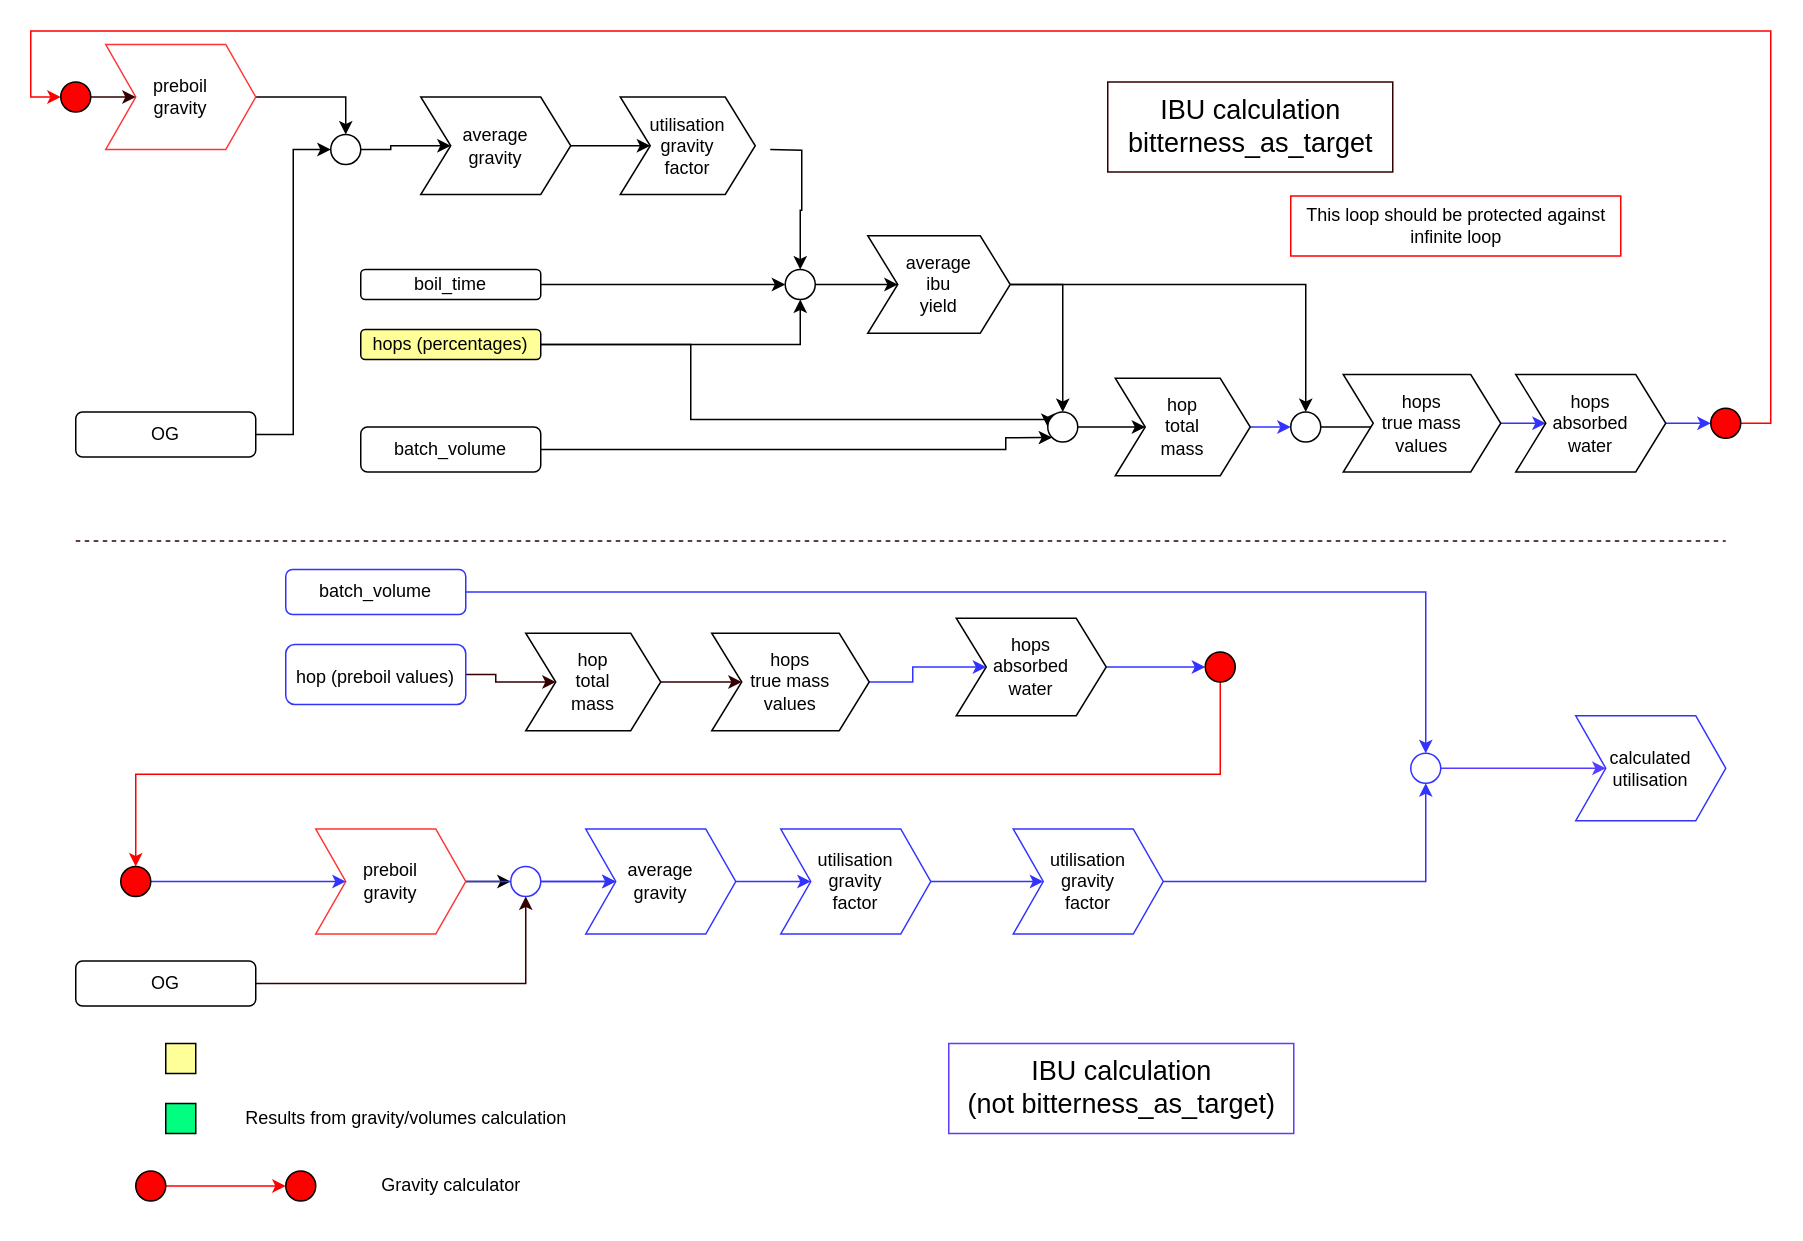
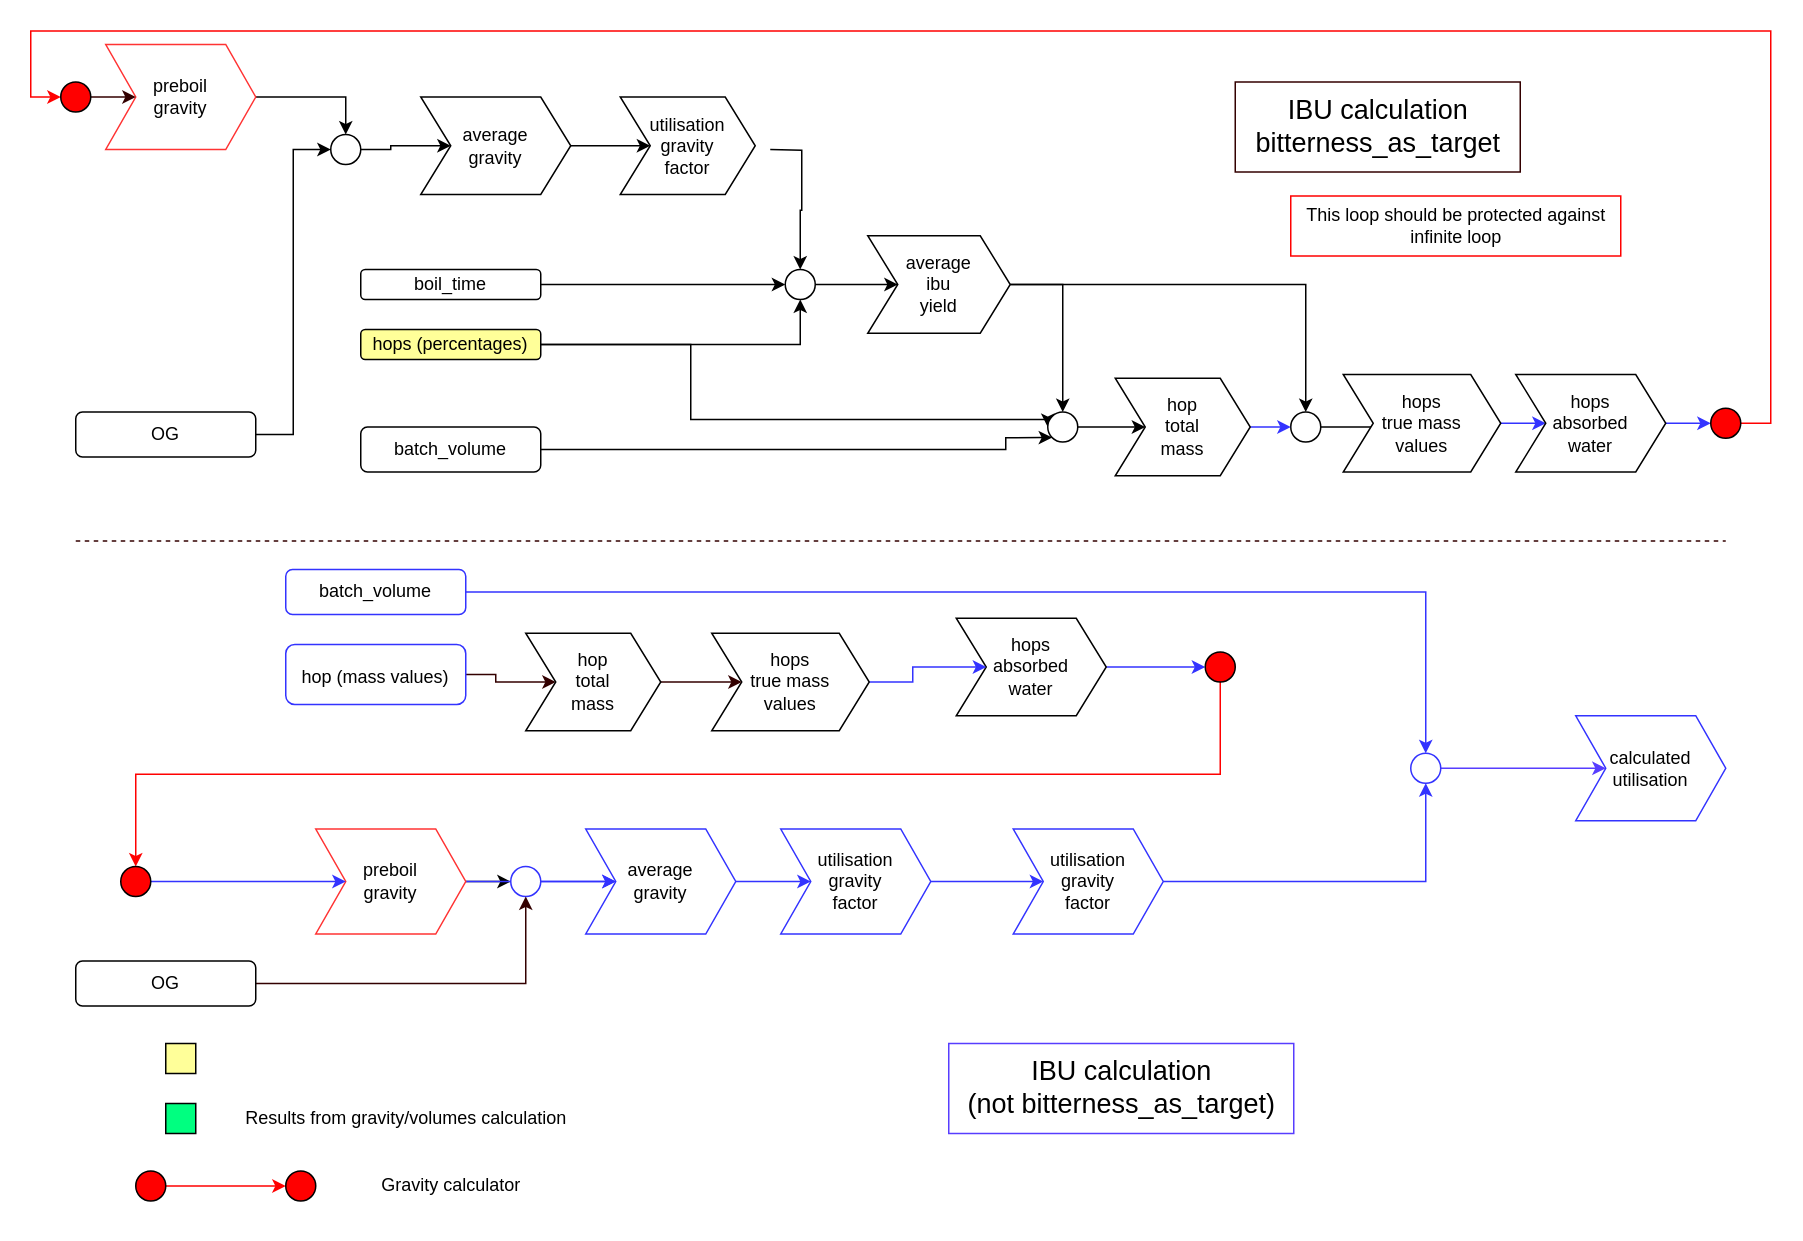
node "IBU calculation bitterness_as_target": moved (1250, 127) -> (1378, 127)
node "hop (preboil values)": label "hop (preboil values)" -> "hop (mass values)"
